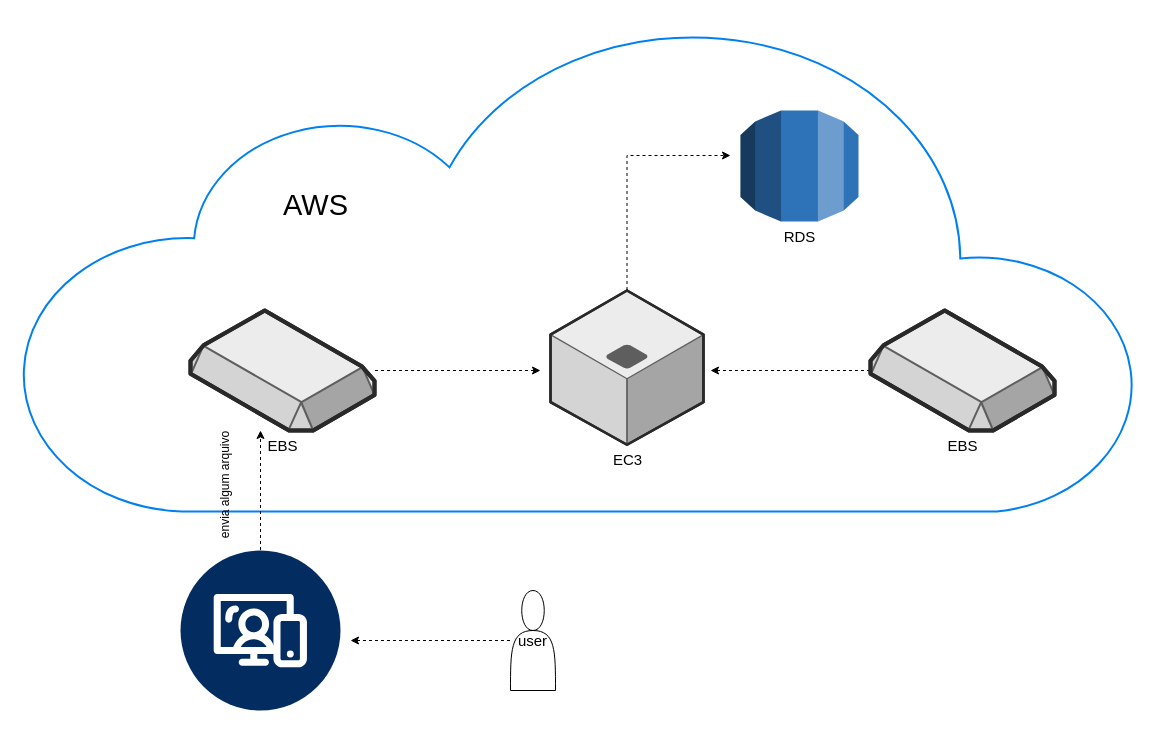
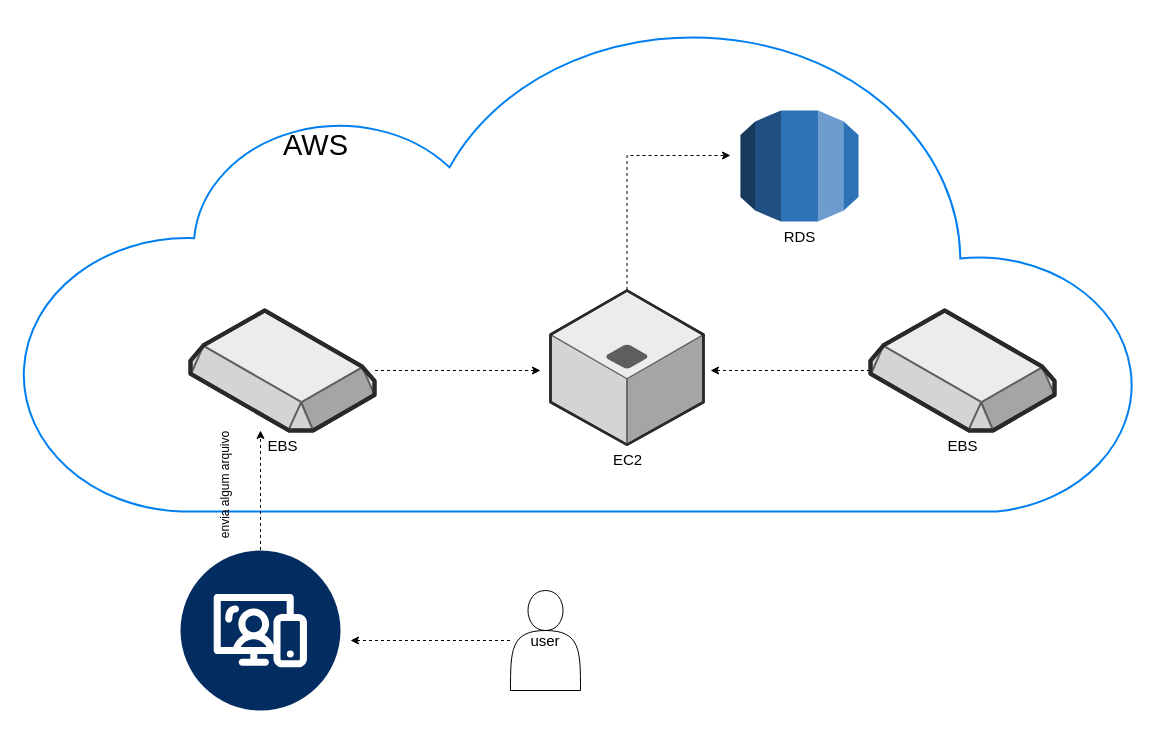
node "AWS": moved (316, 206) -> (316, 146)
node "EC3": label "EC3" -> "EC2"
node "user": size 45x100 -> 70x100
